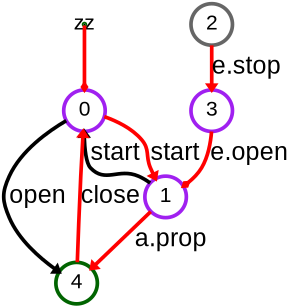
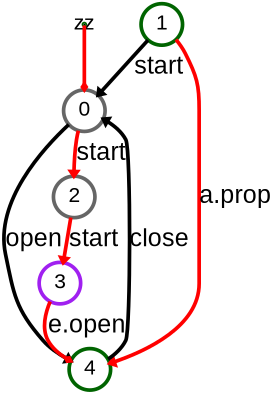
edge "2" -> "3": label "e.stop" -> "start"
node "0": color purple -> gray40
edge "0" -> "1": now "0" -> "2"
edge "3" -> "1": now "3" -> "4"
node "1": color purple -> darkgreen
edge "4" -> "0": color red -> black
